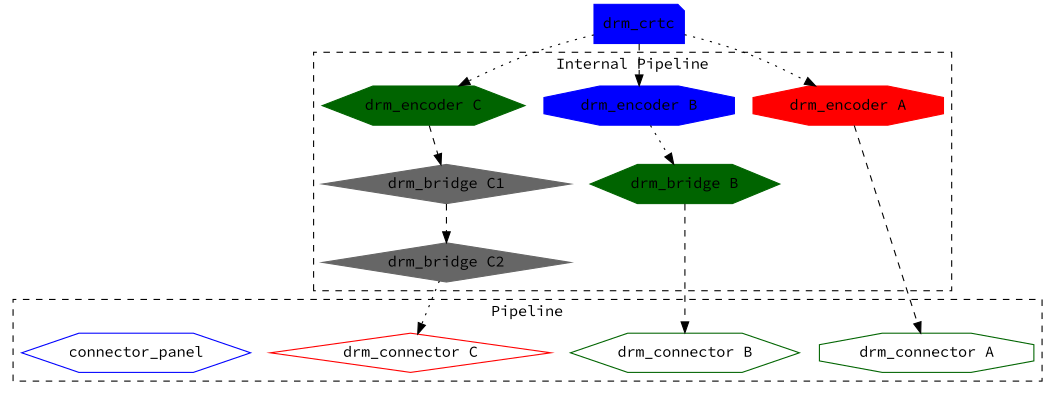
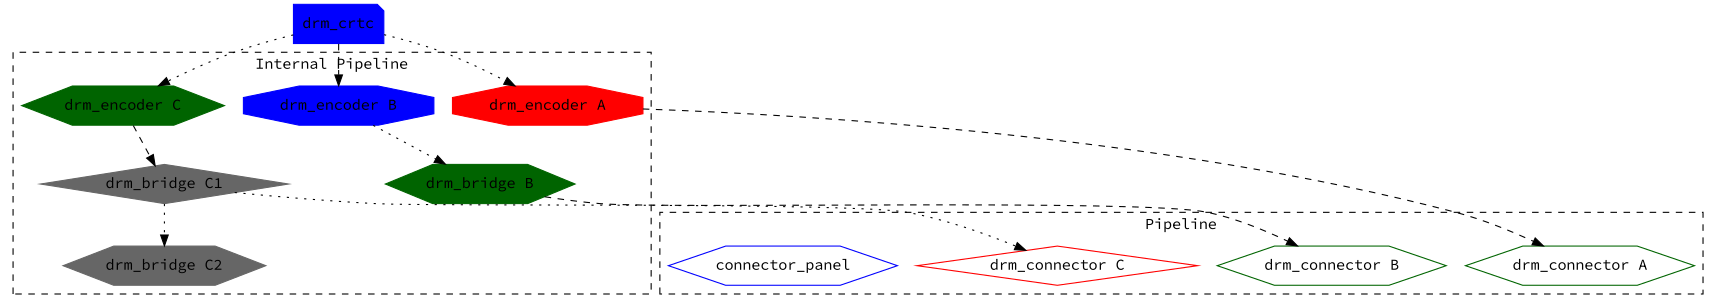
edge "drm_bridge C1" -> "drm_bridge C2": style dashed -> dotted
node "drm_bridge C2": shape diamond -> hexagon
edge "drm_bridge C2" -> "drm_connector C": now "drm_bridge C1" -> "drm_connector C"
node "drm_connector A": shape octagon -> hexagon
